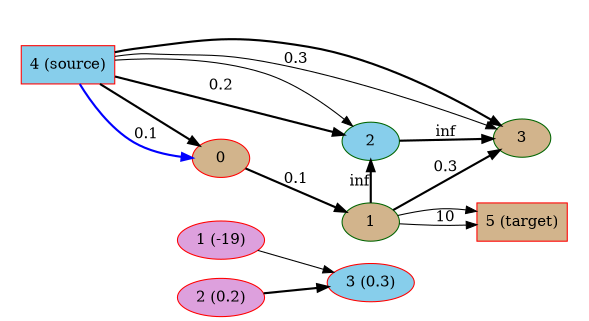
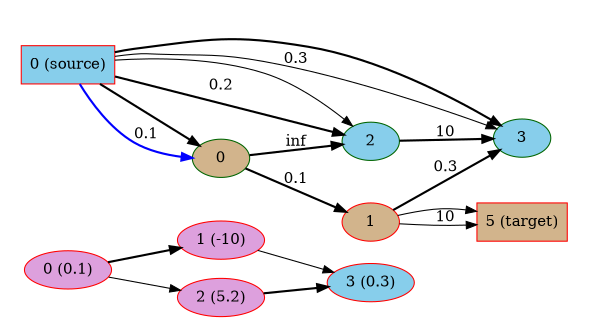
node "4 (source)": label "4 (source)" -> "0 (source)"
edge "2" -> "3": label "inf" -> "10"
node "3": fillcolor tan -> skyblue
node "0": color red -> darkgreen
edge "1" -> "2": now "0" -> "2"
node "1": color darkgreen -> red
node "1 (-19)": label "1 (-19)" -> "1 (-10)"
node "0 (0.1)": added
node "2 (0.2)": label "2 (0.2)" -> "2 (5.2)"
